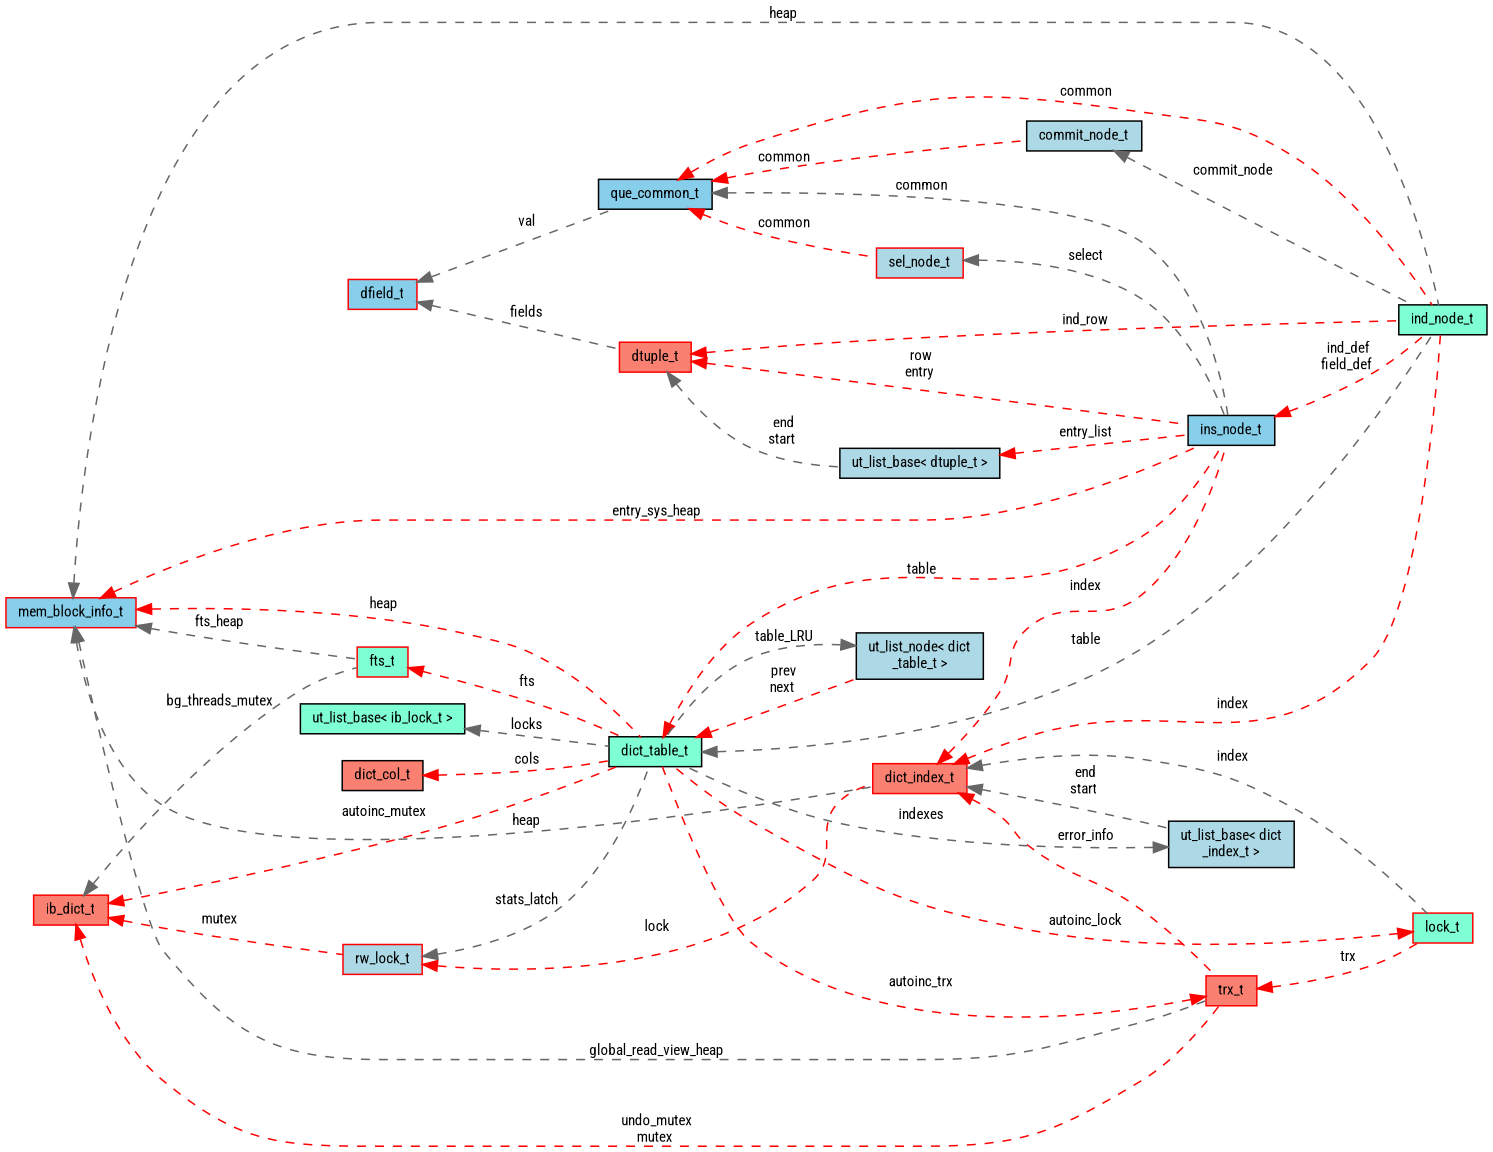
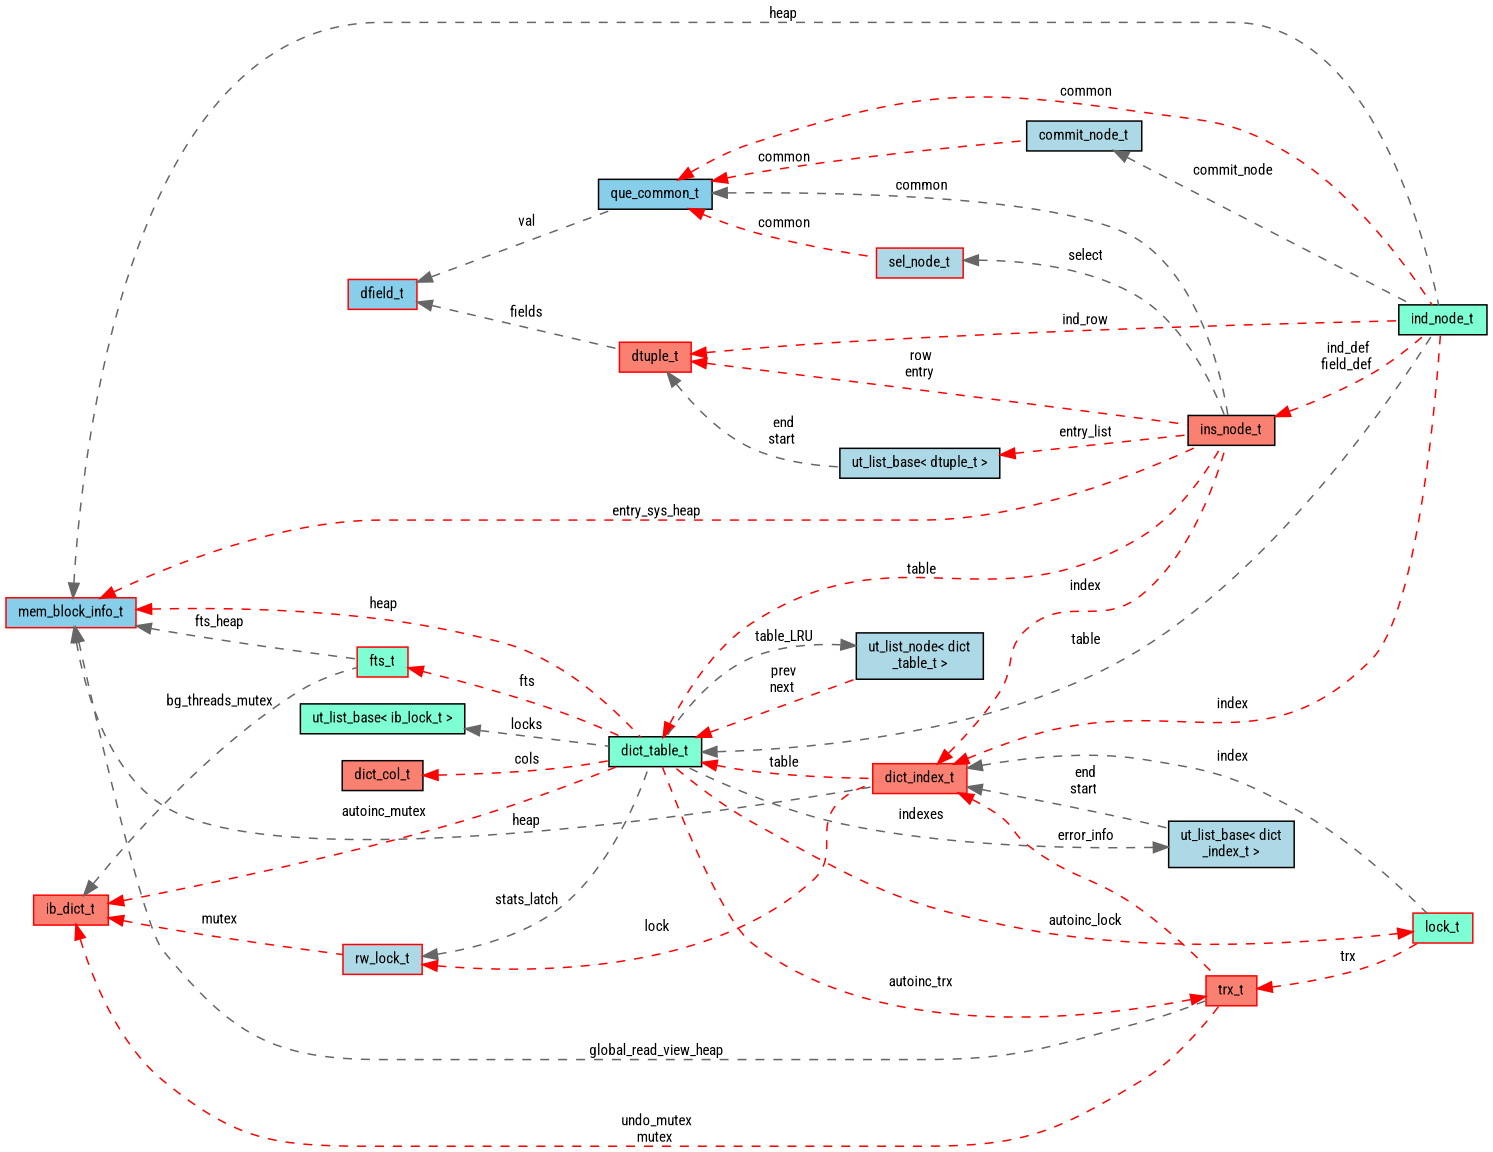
node "ins_node_t": fillcolor skyblue -> salmon
edge "dict_index_t" -> "dict_table_t": added, label "table"
